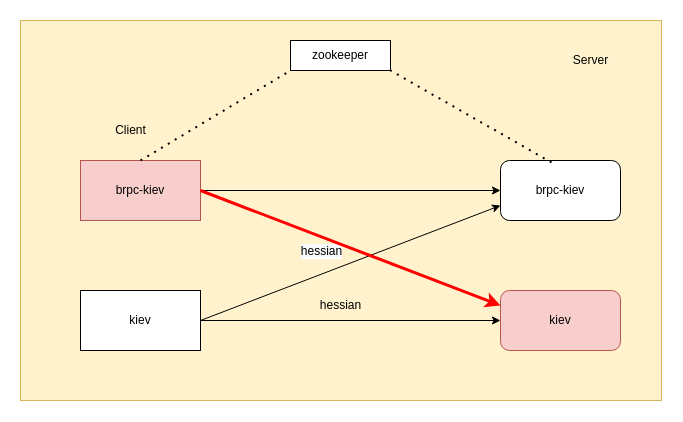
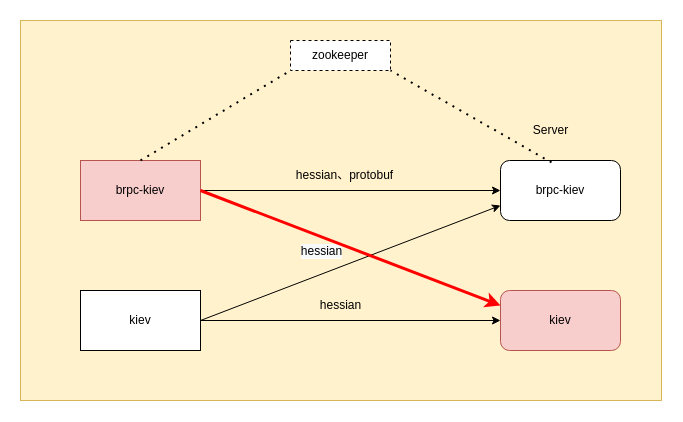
node "zookeeper": style solid -> dashed
node "Server": moved (591, 61) -> (551, 131)
node "Client": removed
node "hessian、protobuf": added
